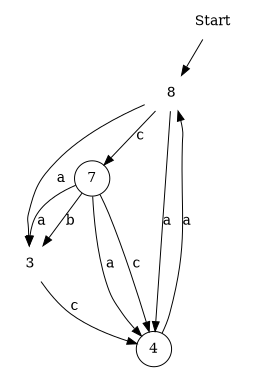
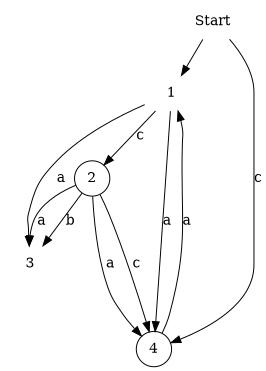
node "8": label "8" -> "1"
node "7": label "7" -> "2"
edge "3" -> "4": now "Start" -> "4"
